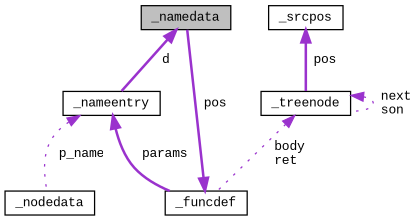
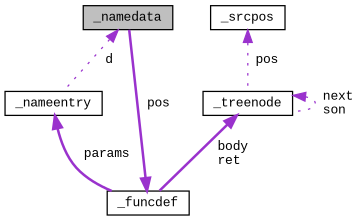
edge "_nameentry" -> "_namedata": style bold -> dotted
edge "_treenode" -> "_srcpos": style bold -> dotted
edge "_funcdef" -> "_treenode": style dotted -> bold
node "_nodedata": removed
